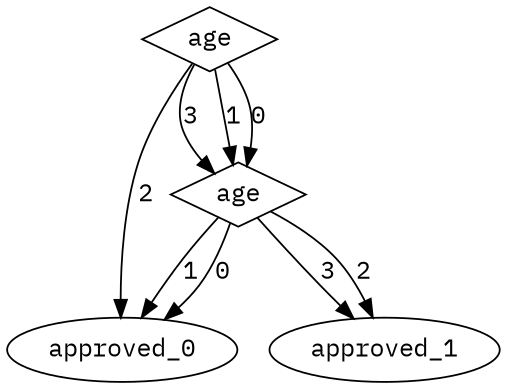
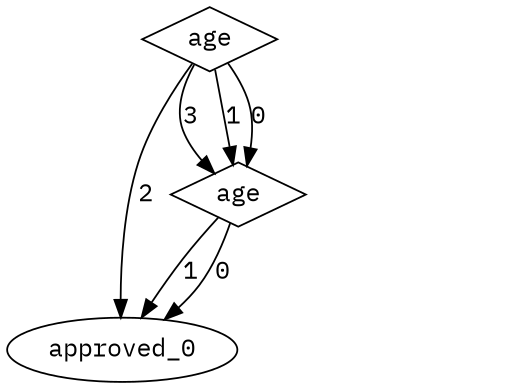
node "approved_1": removed
